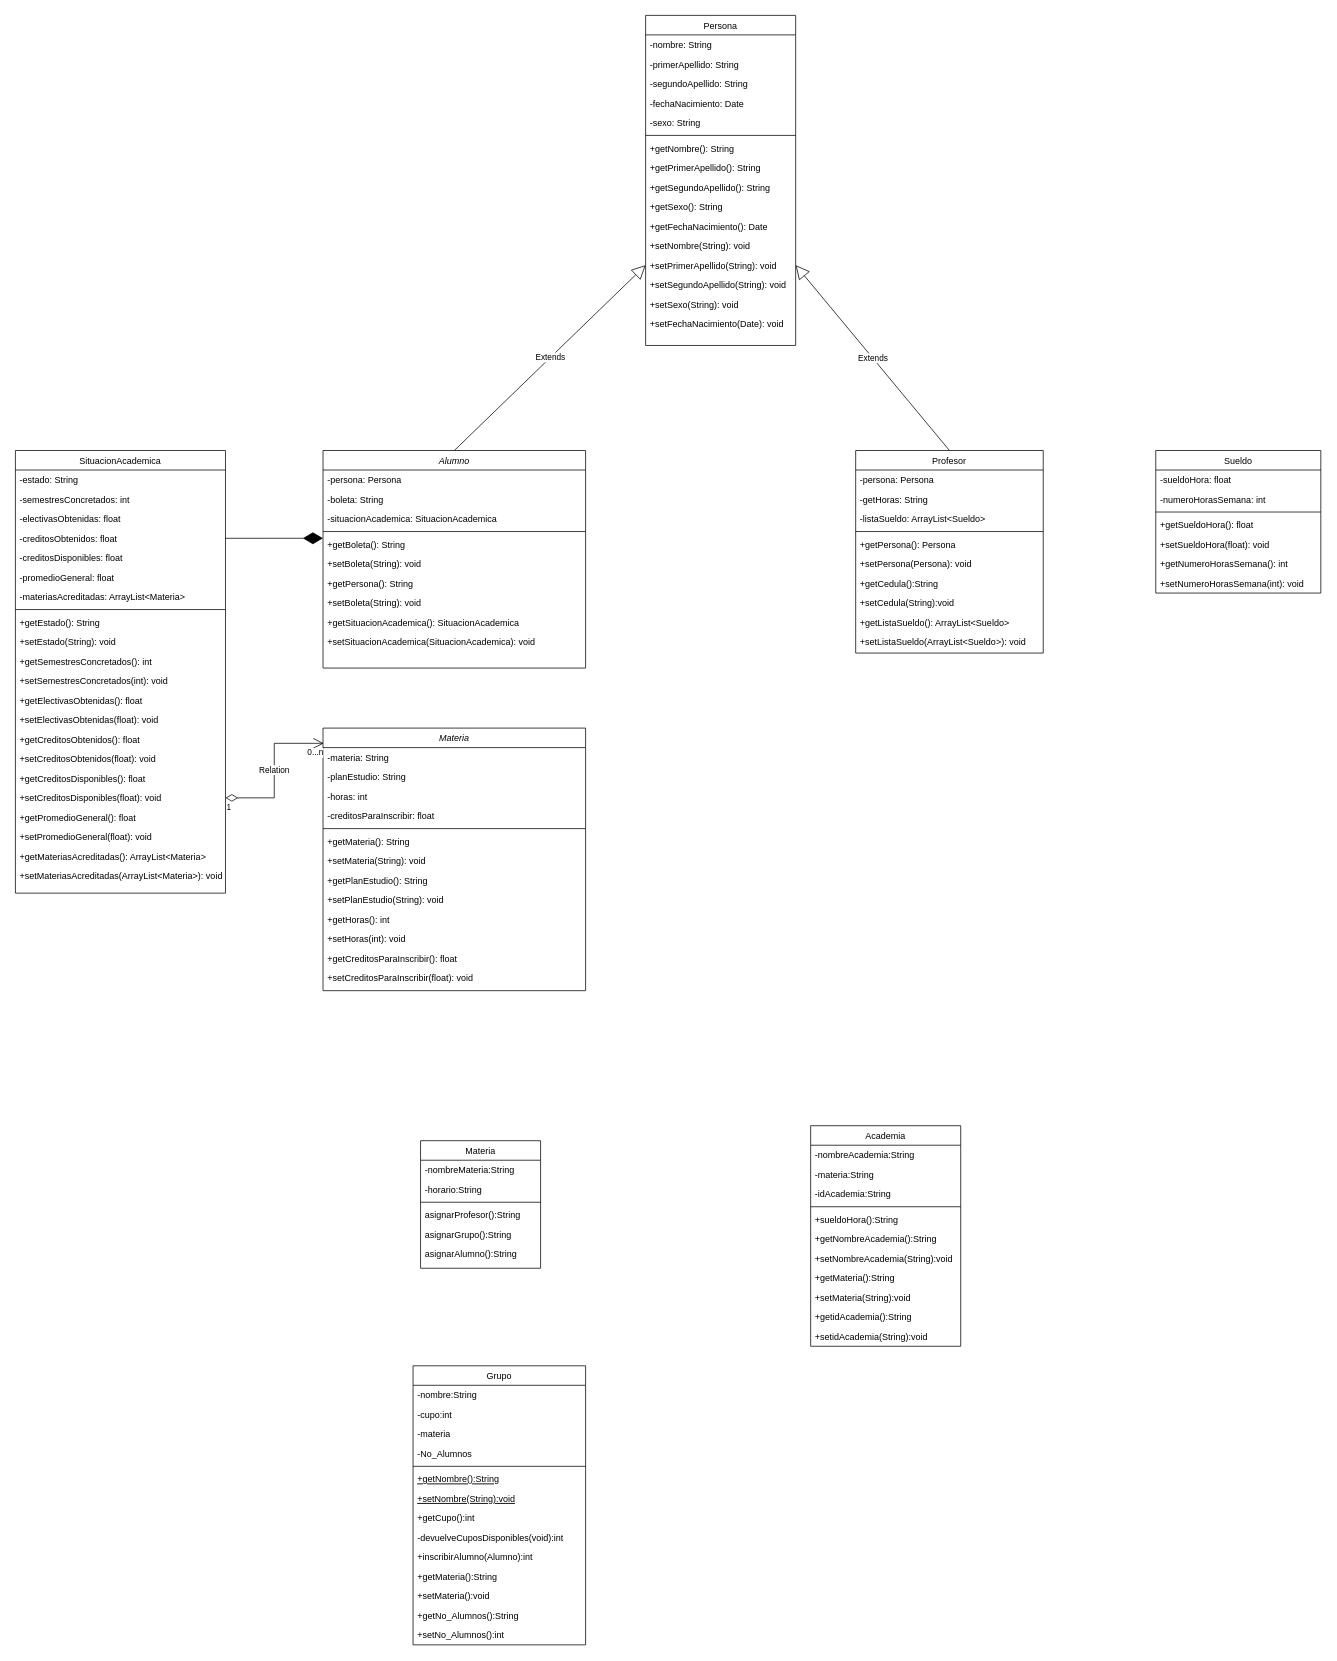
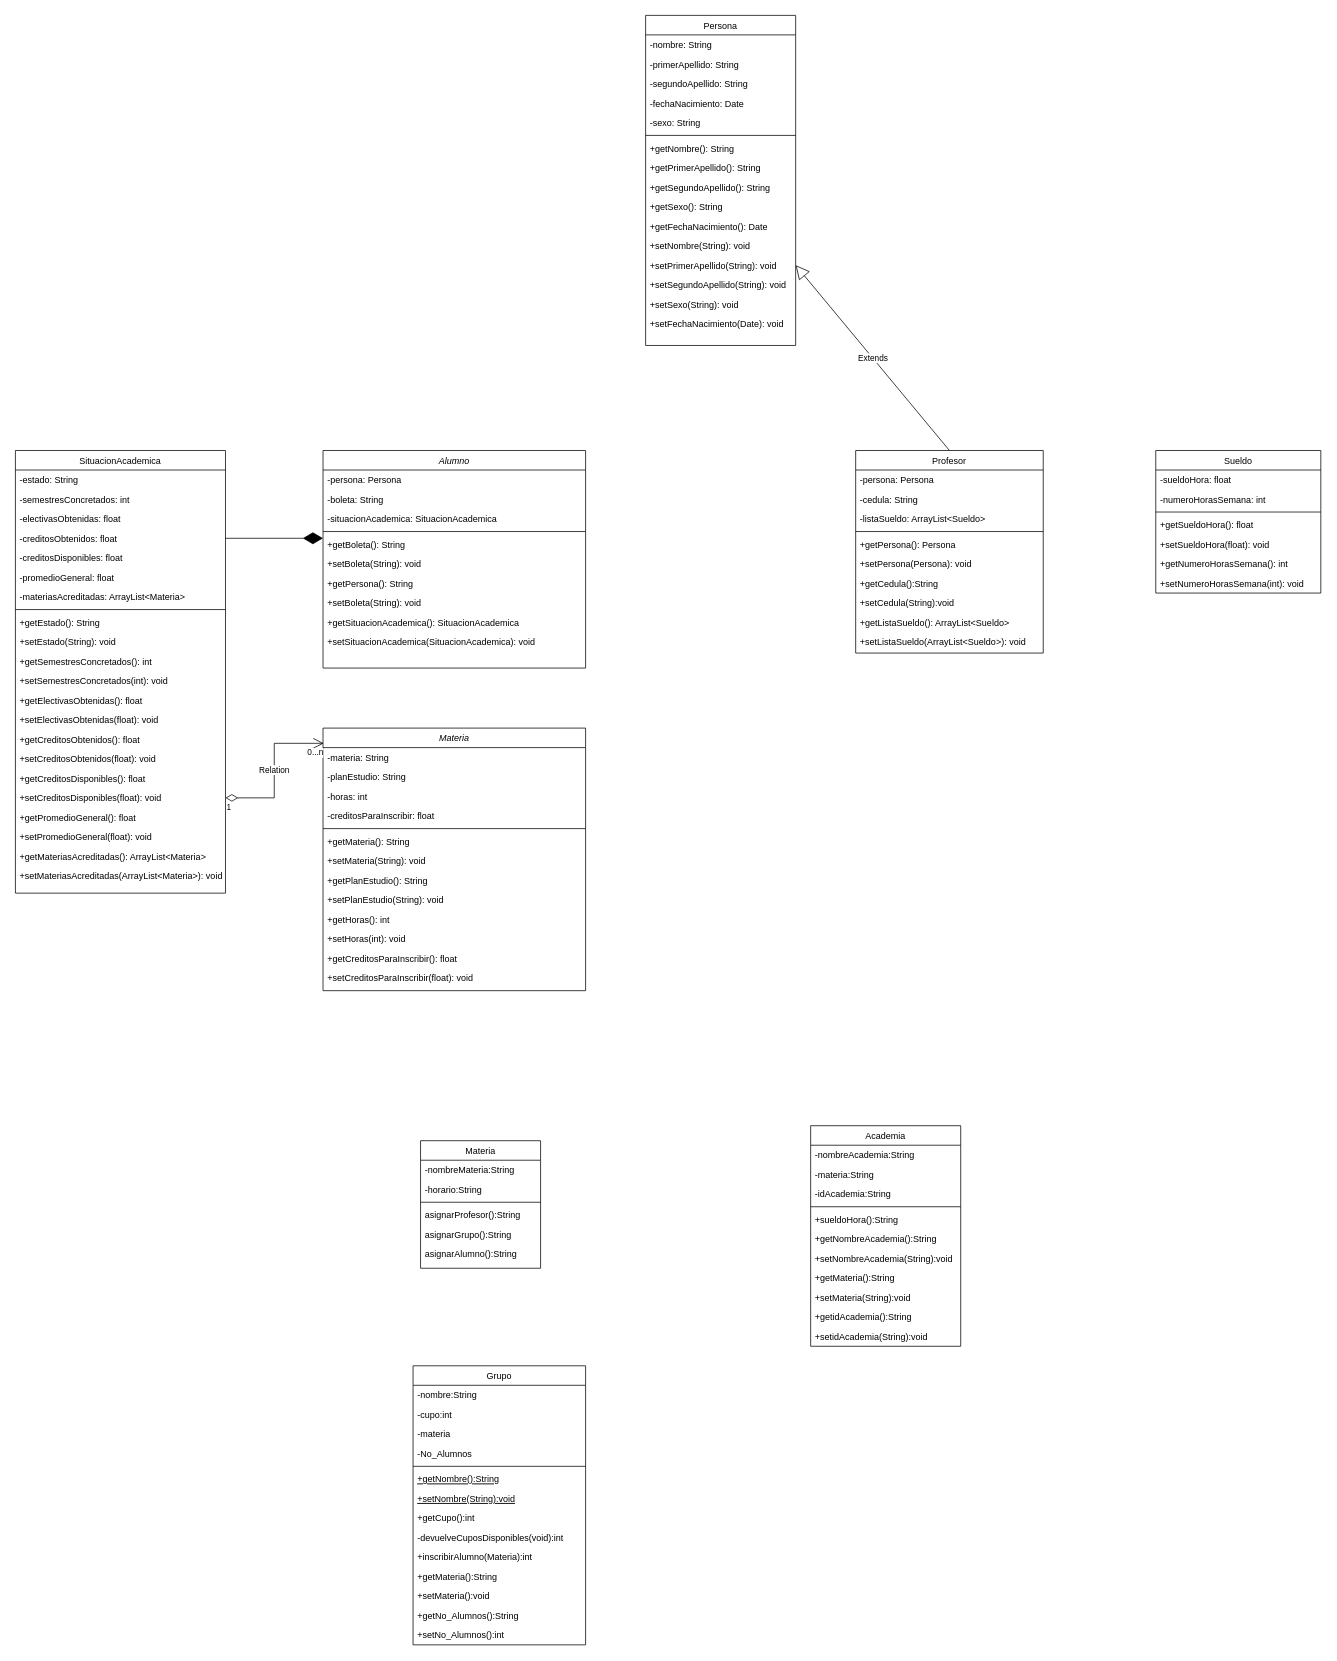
edge "Alumno" -> "+setPrimerApellido(String): void": removed, label "Extends"
node "-getHoras: String": label "-getHoras: String" -> "-cedula: String"
node "+inscribirAlumno(Alumno):int": label "+inscribirAlumno(Alumno):int" -> "+inscribirAlumno(Materia):int"
